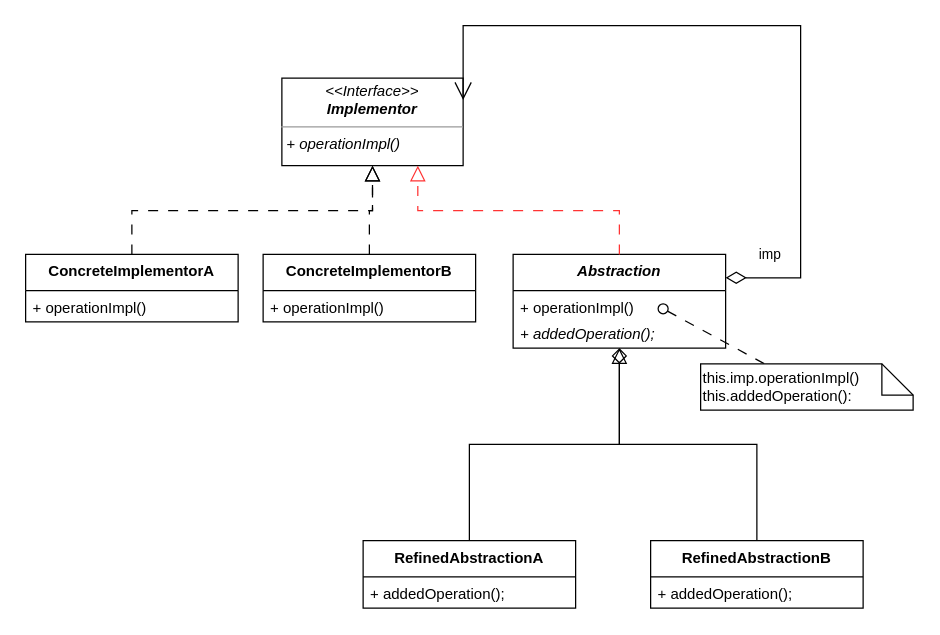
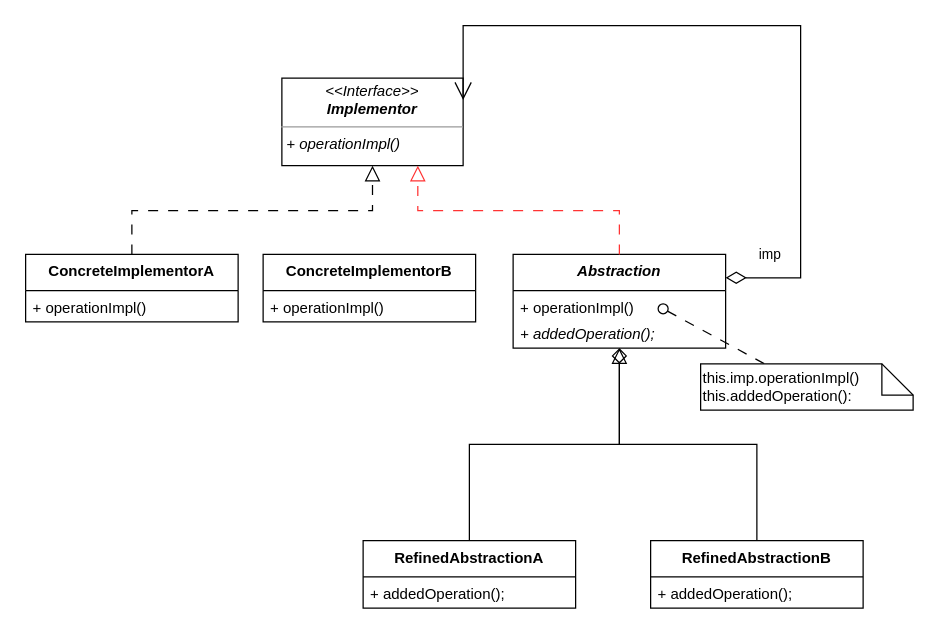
edge "ConcreteImplementorB" -> "<<Interface>> Implementor + operationImpl()": removed
